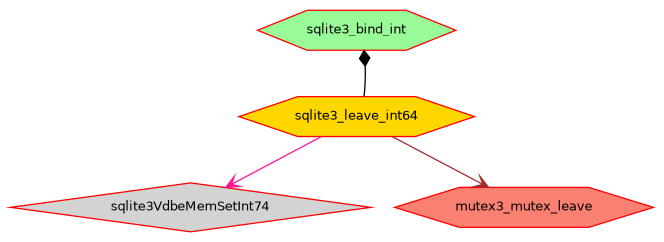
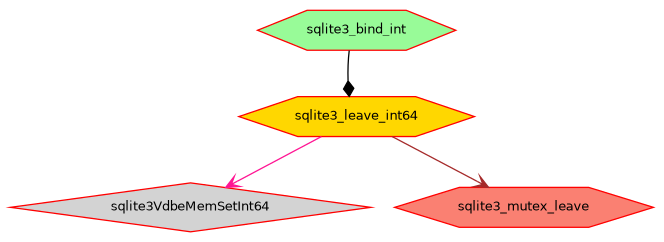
edge "sqlite3_leave_int64" -> "sqlite3_bind_int": reversed
node "sqlite3VdbeMemSetInt74": label "sqlite3VdbeMemSetInt74" -> "sqlite3VdbeMemSetInt64"
node "mutex3_mutex_leave": label "mutex3_mutex_leave" -> "sqlite3_mutex_leave"
